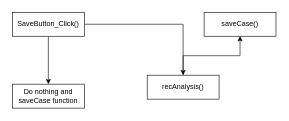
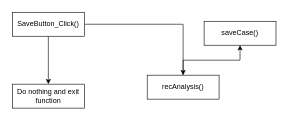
node "saveCase()": moved (240, 24) -> (240, 33)
node "Do nothing and saveCase function": label "Do nothing and saveCase function" -> "Do nothing and exit function"
